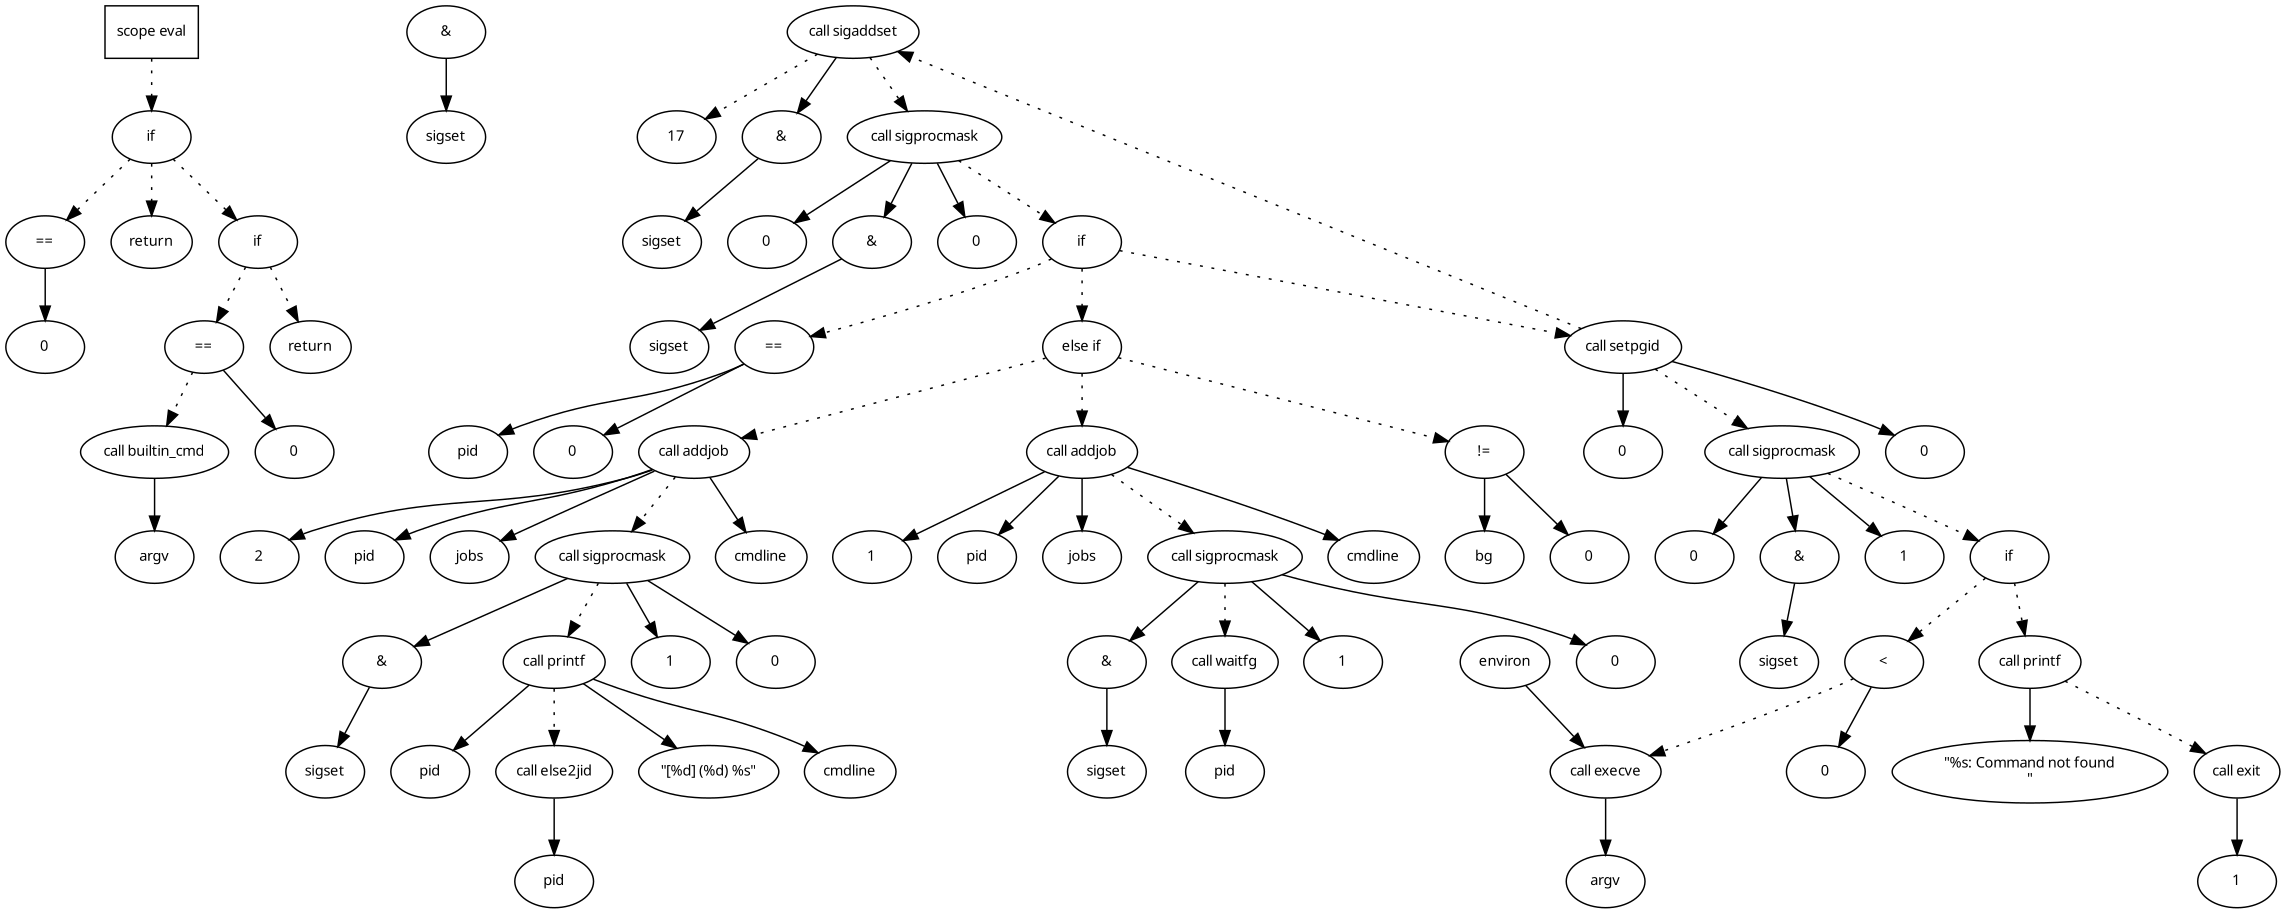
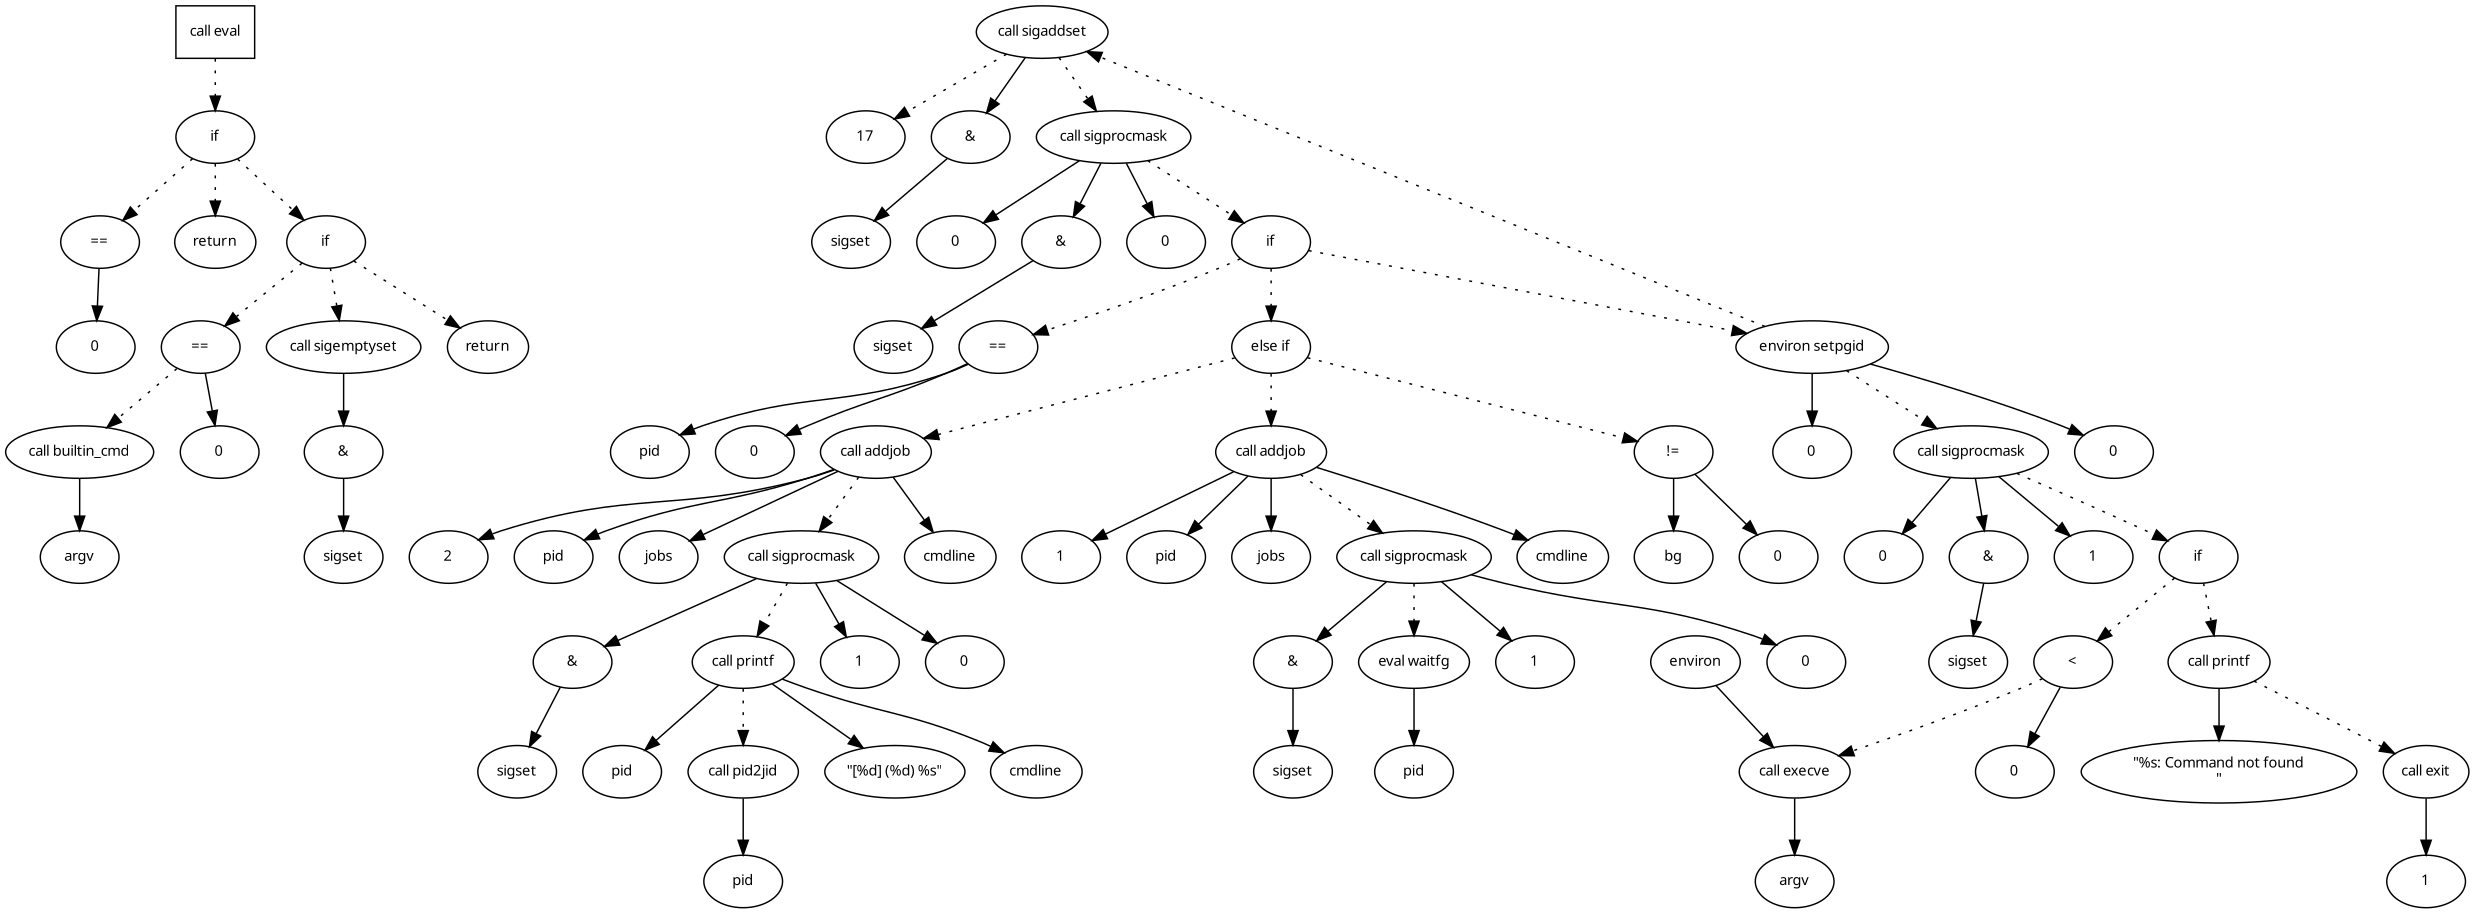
node "scope eval": label "scope eval" -> "call eval"
node "call sigemptyset": added
node "call setpgid": label "call setpgid" -> "environ setpgid"
node "call waitfg": label "call waitfg" -> "eval waitfg"
node "call else2jid": label "call else2jid" -> "call pid2jid"
